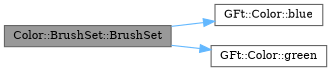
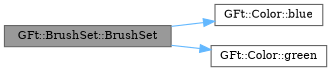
node "Color::BrushSet::BrushSet": label "Color::BrushSet::BrushSet" -> "GFt::BrushSet::BrushSet"
